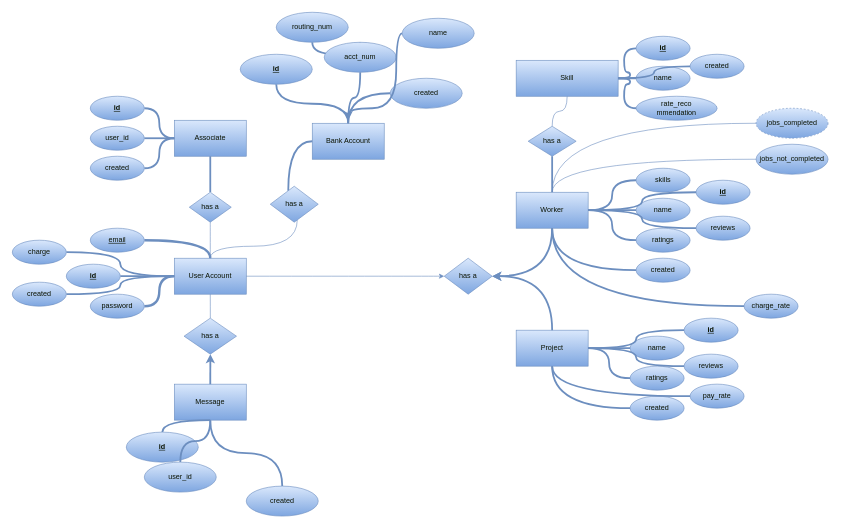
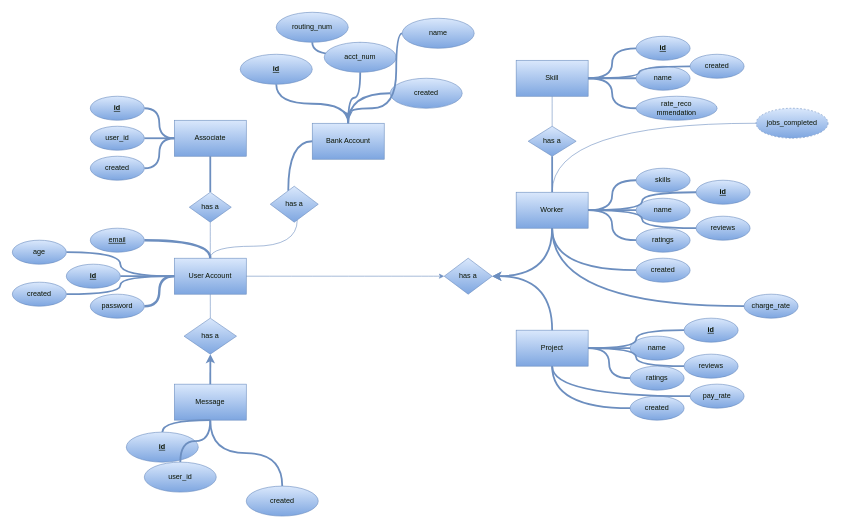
node "Skill": size 102x36 -> 72x36
node "jobs_not_completed": removed
edge "jobs_not_completed" -- "Worker": removed
node "charge": label "charge" -> "age"
